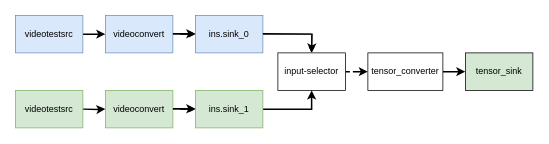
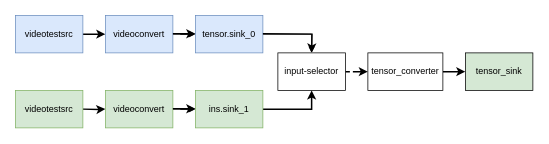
node "ins.sink_0": label "ins.sink_0" -> "tensor.sink_0"
